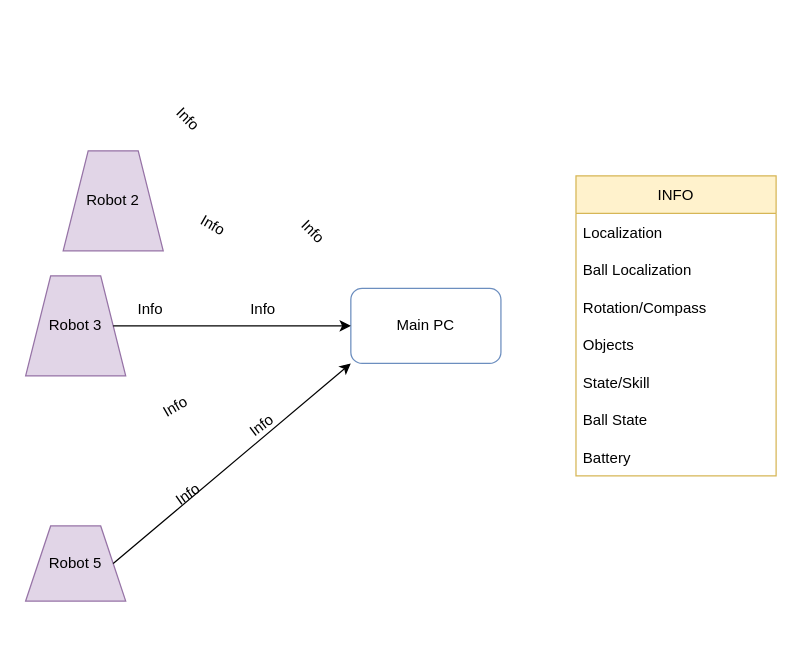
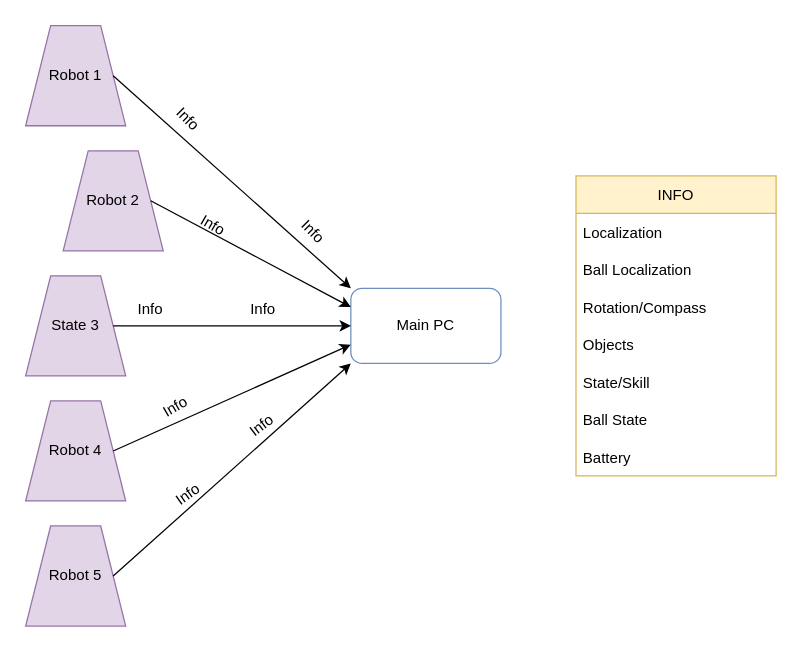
node "Robot 1": added
edge "Robot 1" -> "Main PC": added
edge "Robot 2" -> "Main PC": added
node "Robot 3": label "Robot 3" -> "State 3"
edge "Robot 4" -> "Main PC": added
node "Robot 4": added
node "Robot 5": size 100x75 -> 100x100
